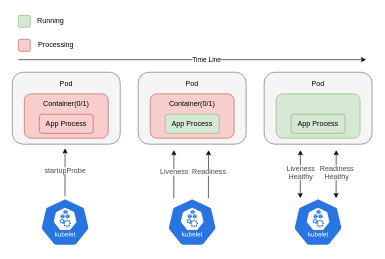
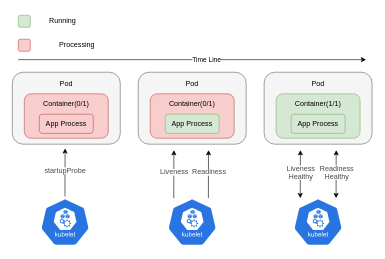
node "Running": moved (51, 21) -> (63, 21)
node "Processing": moved (56, 45) -> (77, 45)
node "Container(1/1)": added
